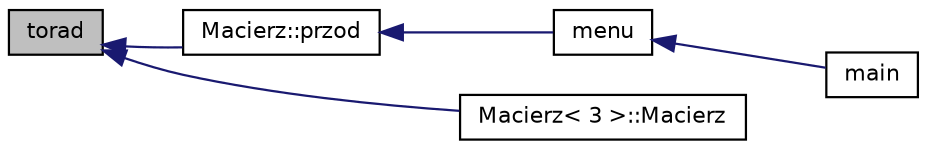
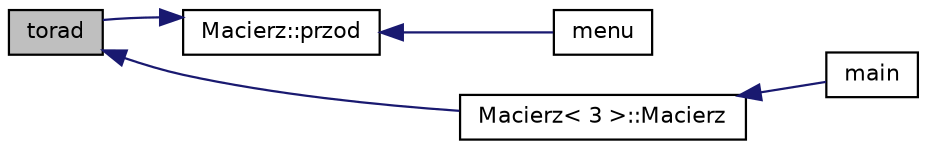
edge "Macierz::przod" -> "torad": reversed
edge "main" -> "menu": now "main" -> "Macierz< 3 >::Macierz"
